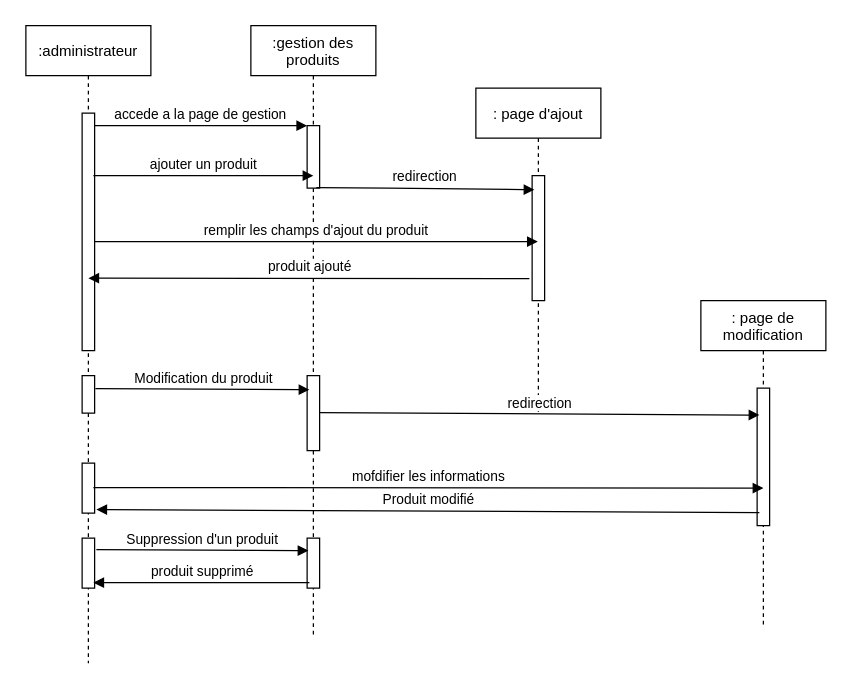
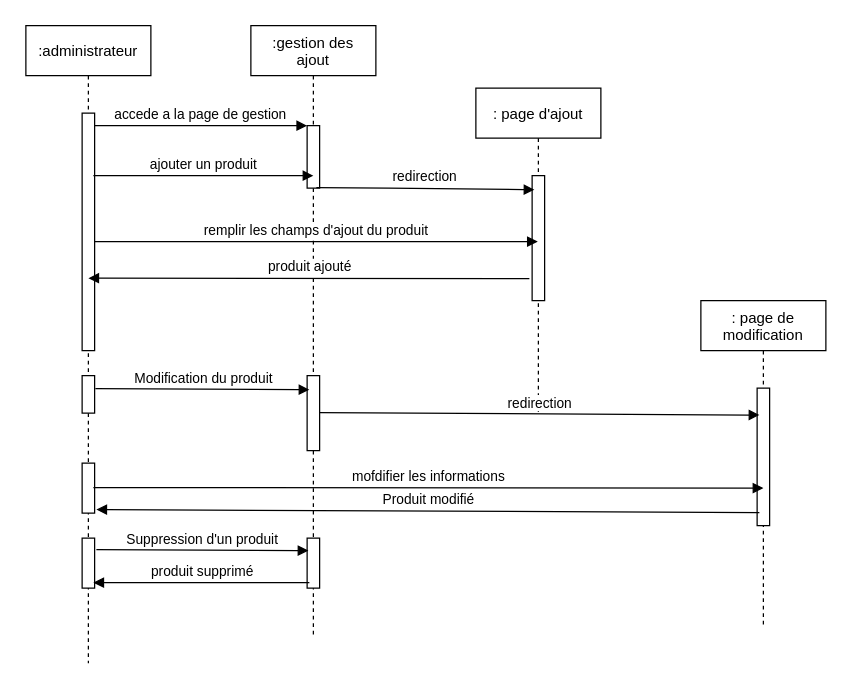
node ":gestion des produits": label ":gestion des produits" -> ":gestion des ajout"
